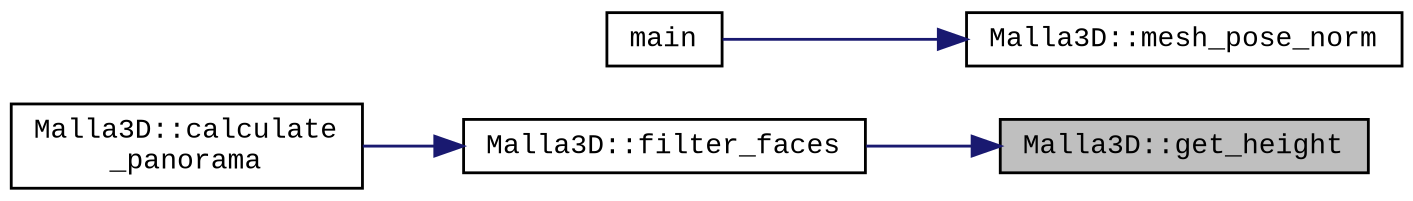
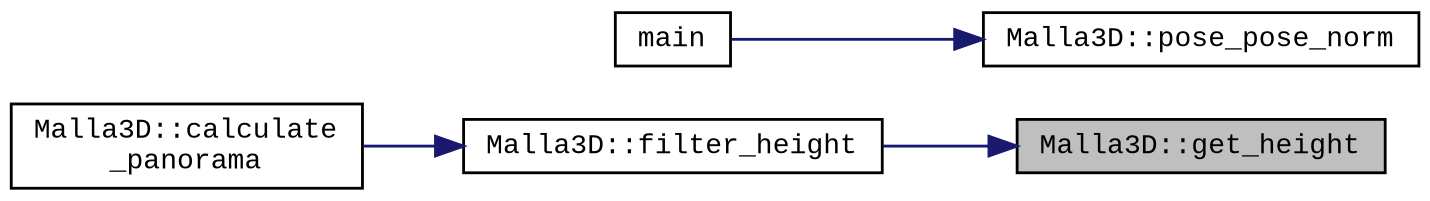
node "Malla3D::mesh_pose_norm": label "Malla3D::mesh_pose_norm" -> "Malla3D::pose_pose_norm"
node "Malla3D::filter_faces": label "Malla3D::filter_faces" -> "Malla3D::filter_height"
